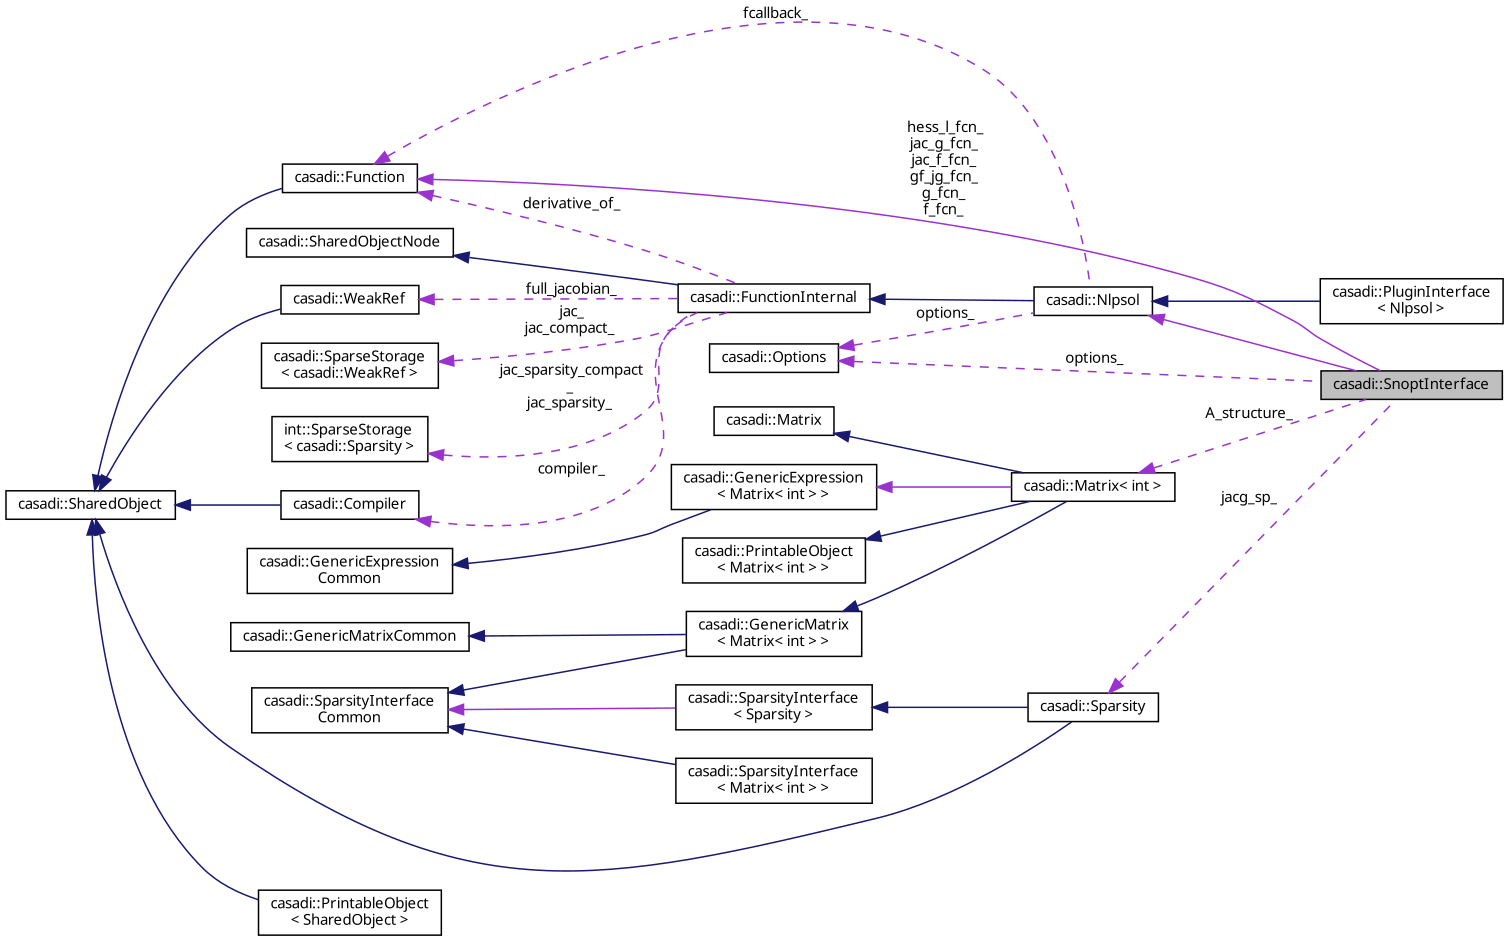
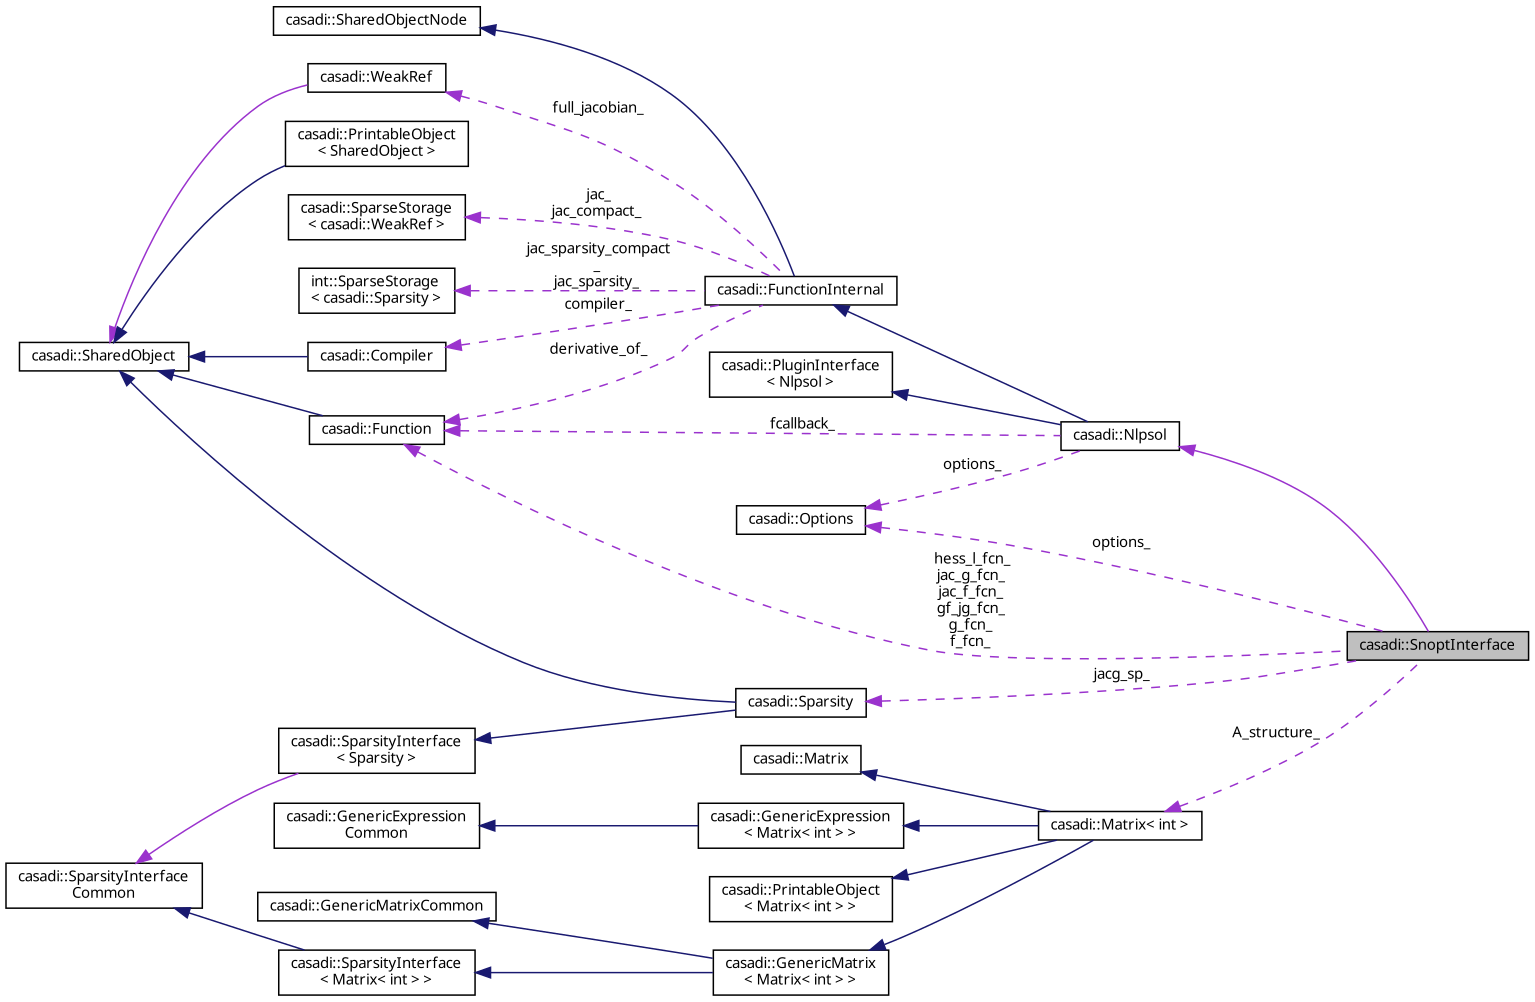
edge "casadi::SnoptInterface" -> "casadi::Function": style solid -> dashed
edge "casadi::PluginInterface < Nlpsol >" -> "casadi::Nlpsol": reversed
edge "casadi::WeakRef" -> "casadi::SharedObject": color midnightblue -> darkorchid3
edge "casadi::Matrix< int >" -> "casadi::GenericExpression < Matrix< int > >": color darkorchid3 -> midnightblue
edge "casadi::GenericMatrix < Matrix< int > >" -> "casadi::SparsityInterface Common": now "casadi::GenericMatrix < Matrix< int > >" -> "casadi::SparsityInterface < Matrix< int > >"
